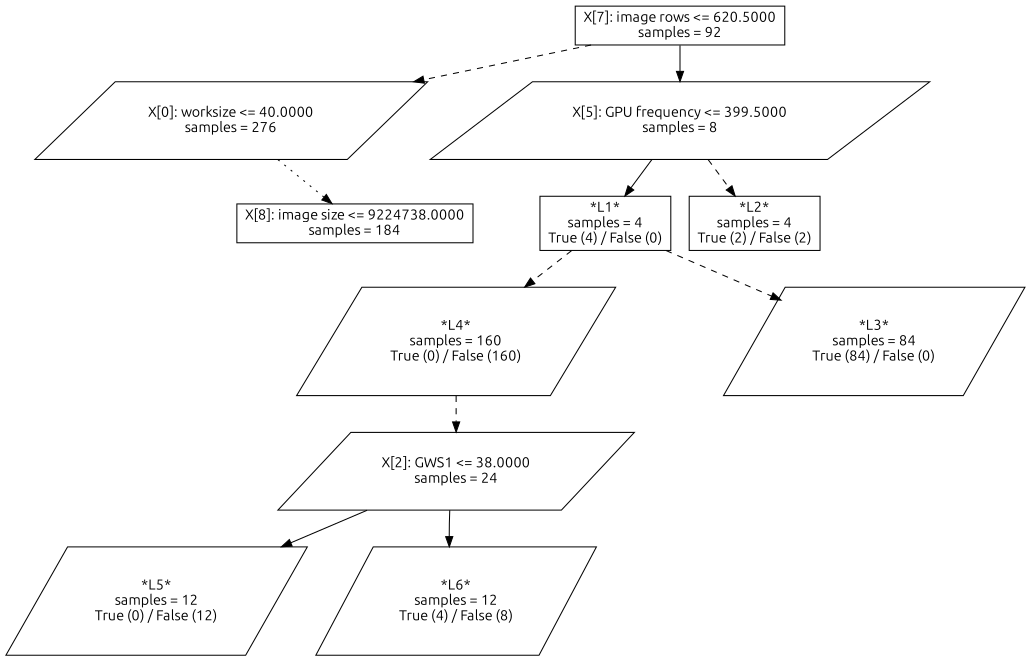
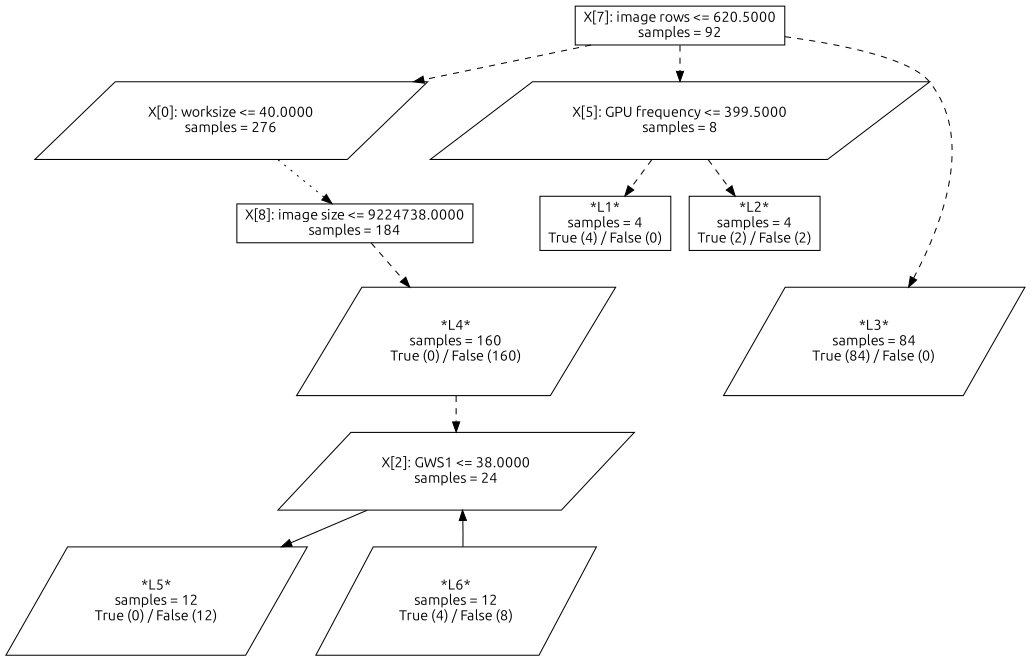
edge "X[7]: image rows <= 620.5000 samples = 92" -> "X[5]: GPU frequency <= 399.5000 samples = 8": style solid -> dashed
edge "X[5]: GPU frequency <= 399.5000 samples = 8" -> "*L1* samples = 4 True (4) / False (0)": style solid -> dashed
edge "*L1* samples = 4 True (4) / False (0)" -> "*L4* samples = 160 True (0) / False (160)": now "X[8]: image size <= 9224738.0000 samples = 184" -> "*L4* samples = 160 True (0) / False (160)"
edge "*L1* samples = 4 True (4) / False (0)" -> "*L3* samples = 84 True (84) / False (0)": now "X[7]: image rows <= 620.5000 samples = 92" -> "*L3* samples = 84 True (84) / False (0)"
edge "X[2]: GWS1 <= 38.0000 samples = 24" -> "*L6* samples = 12 True (4) / False (8)": reversed
